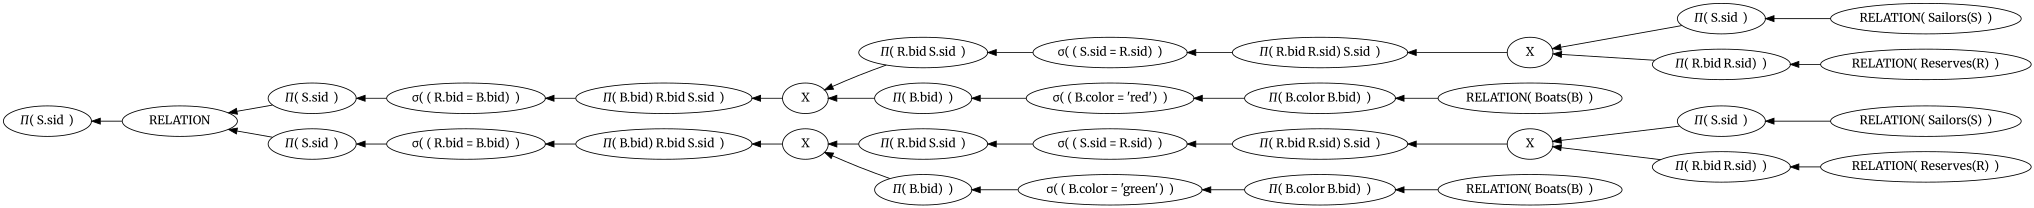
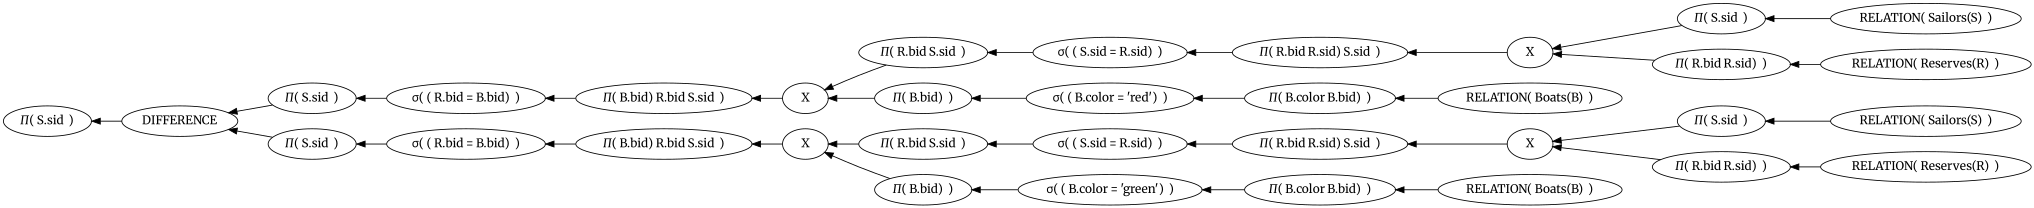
node "RELATION": label "RELATION" -> "DIFFERENCE"
